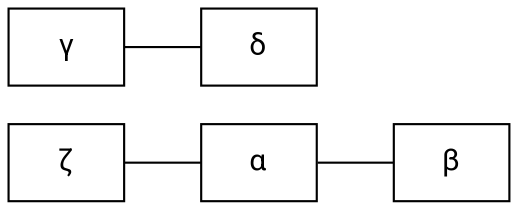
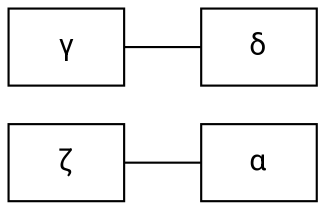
node "β": removed
